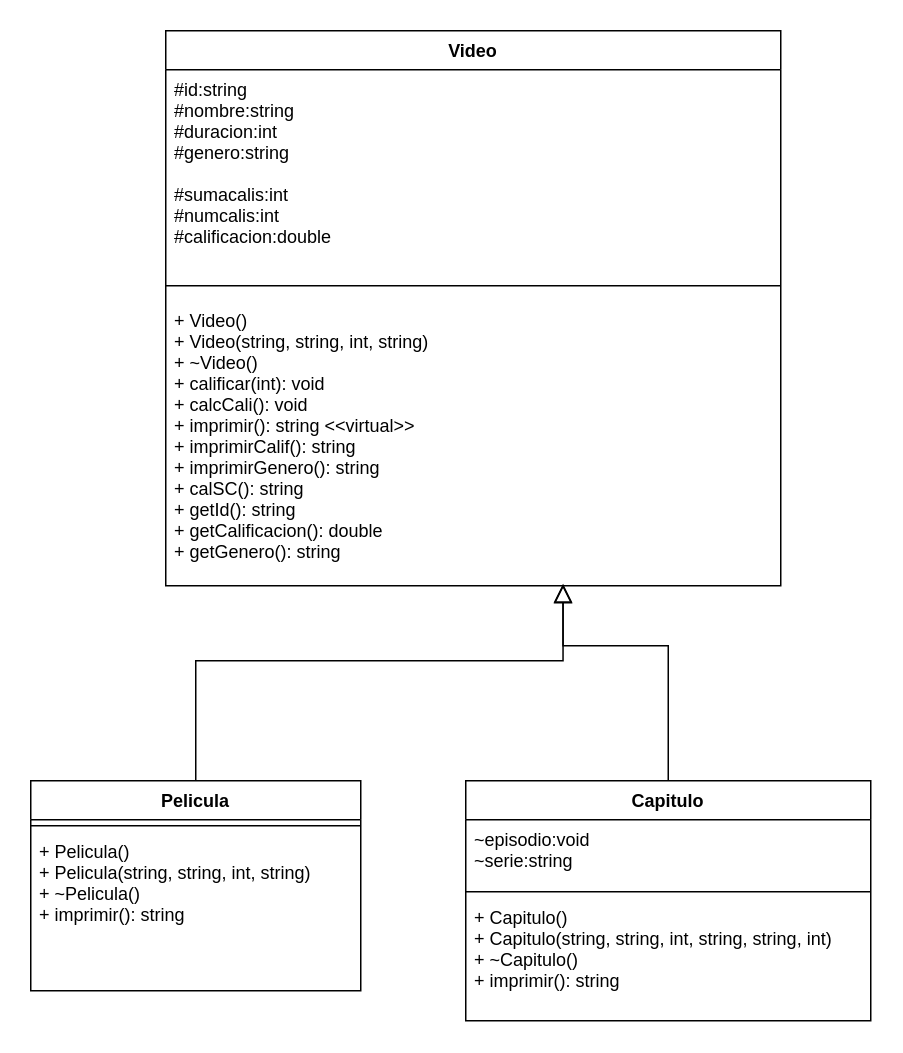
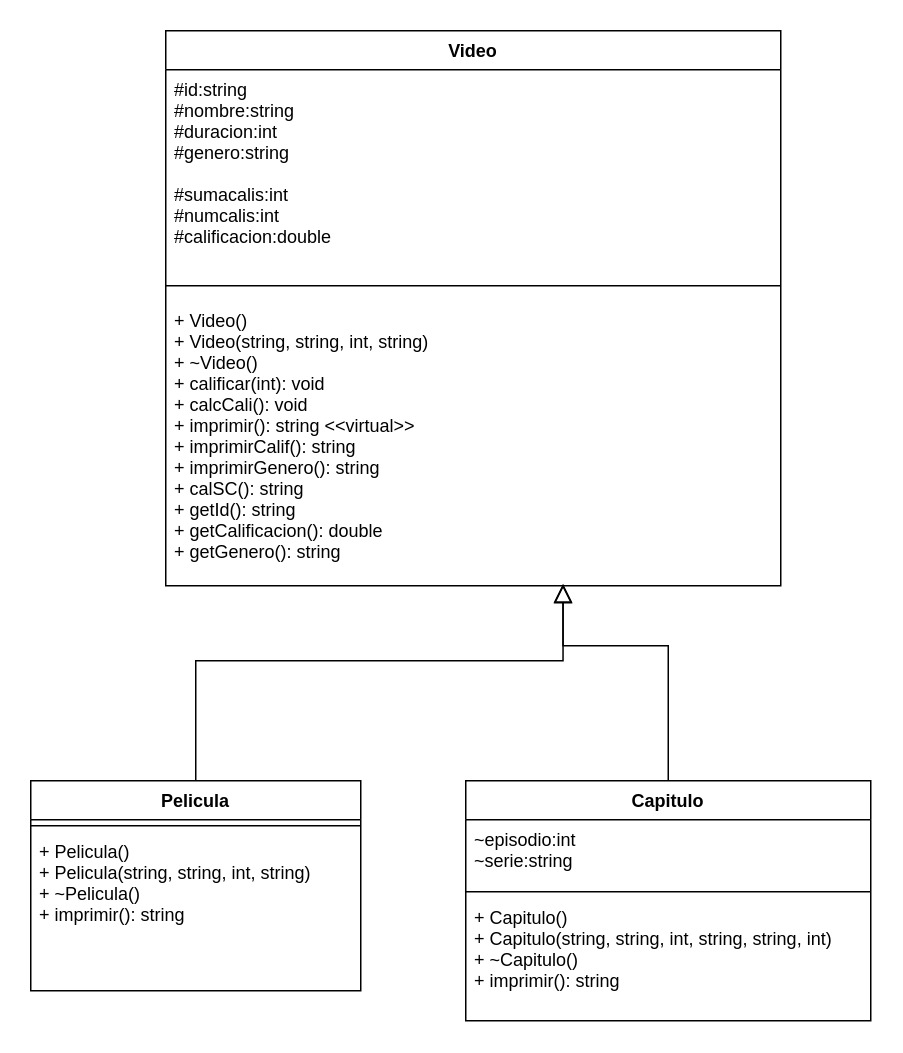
node "~episodio:void ~serie:string": label "~episodio:void ~serie:string" -> "~episodio:int ~serie:string"
